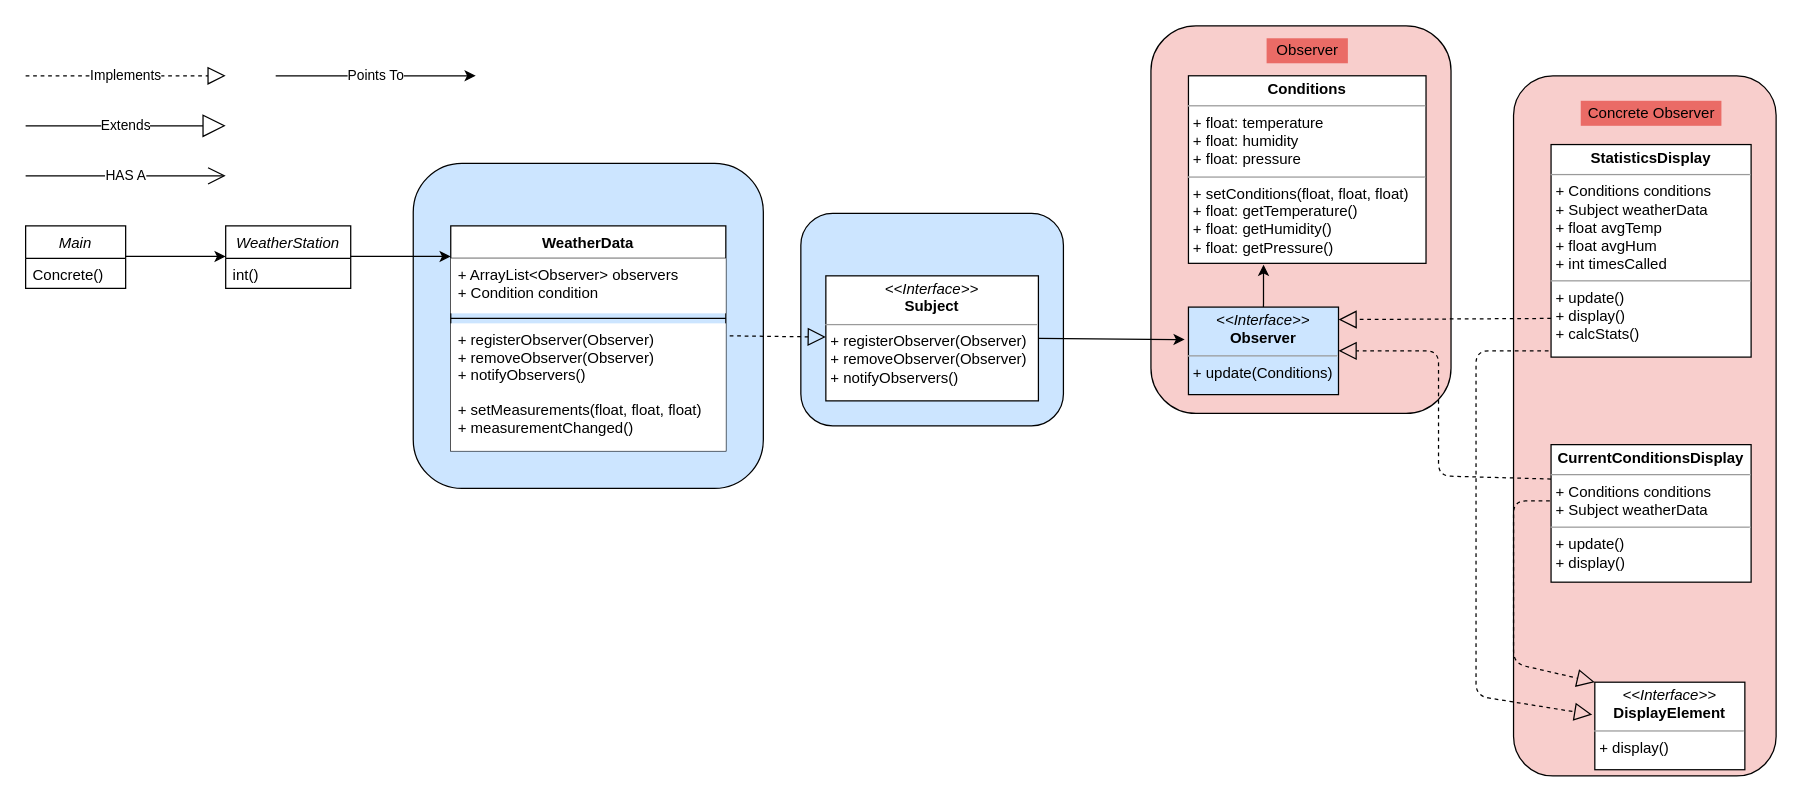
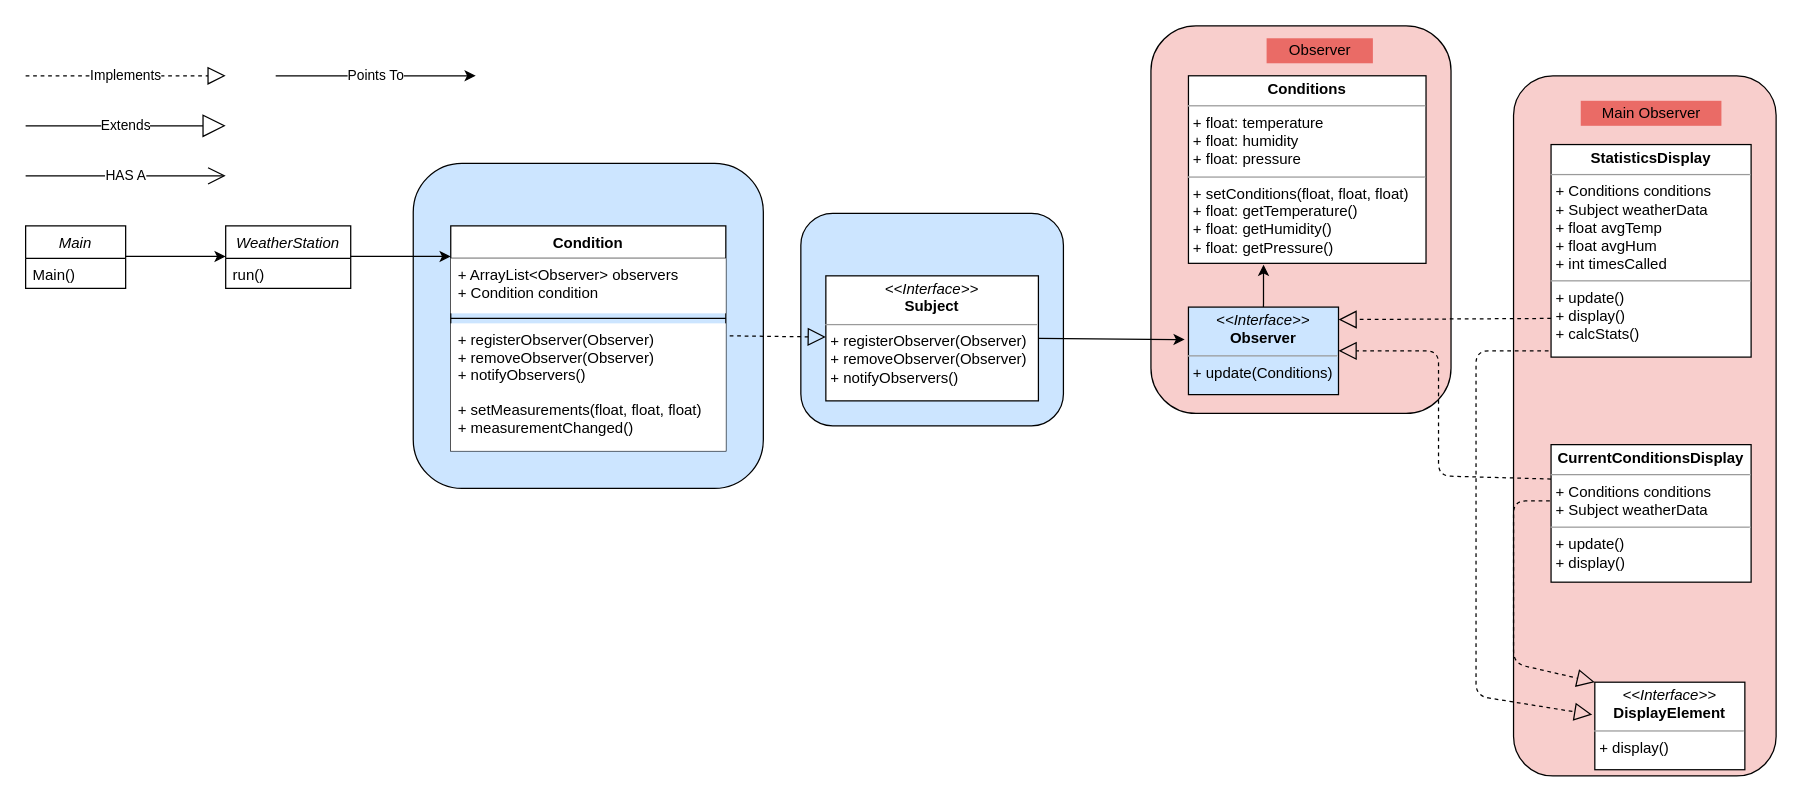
node "Observer": size 81x25 -> 106x25
node "Concrete Observer": label "Concrete Observer" -> "Main Observer"
node "WeatherData": label "WeatherData" -> "Condition"
node "Concrete()": label "Concrete()" -> "Main()"
node "int()": label "int()" -> "run()"
